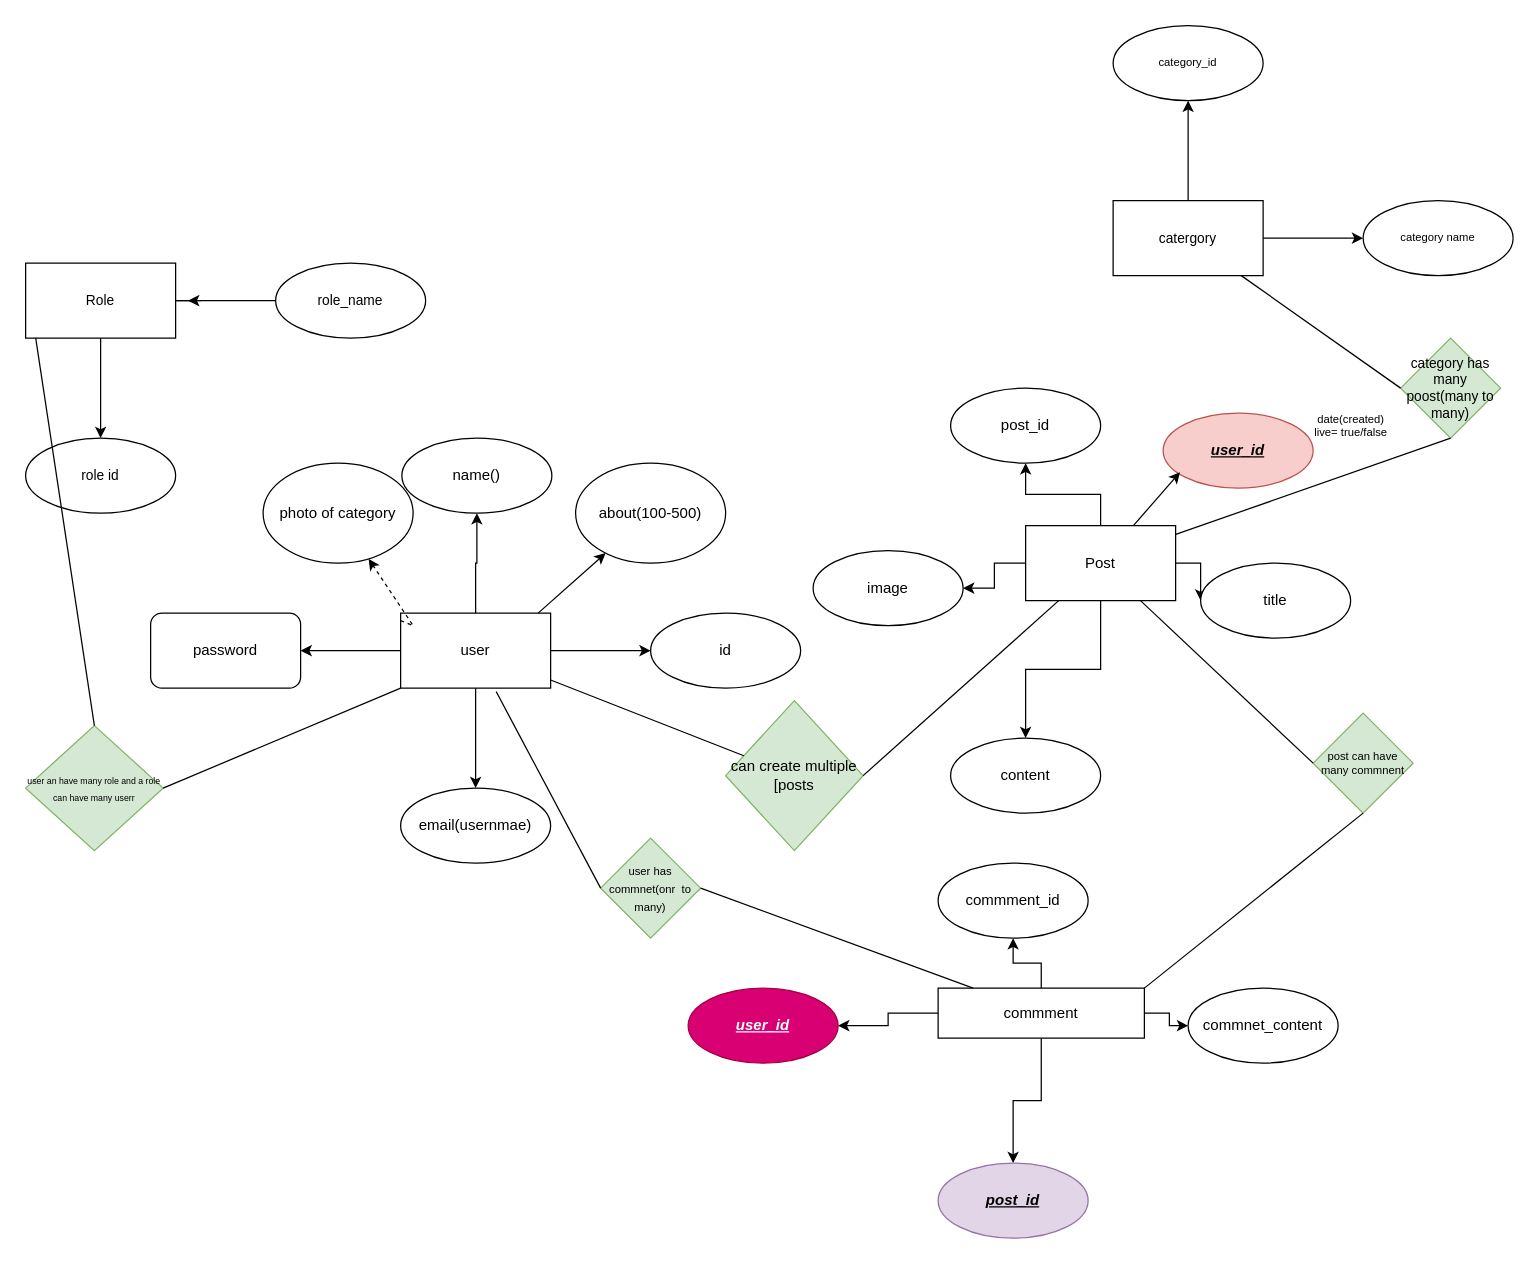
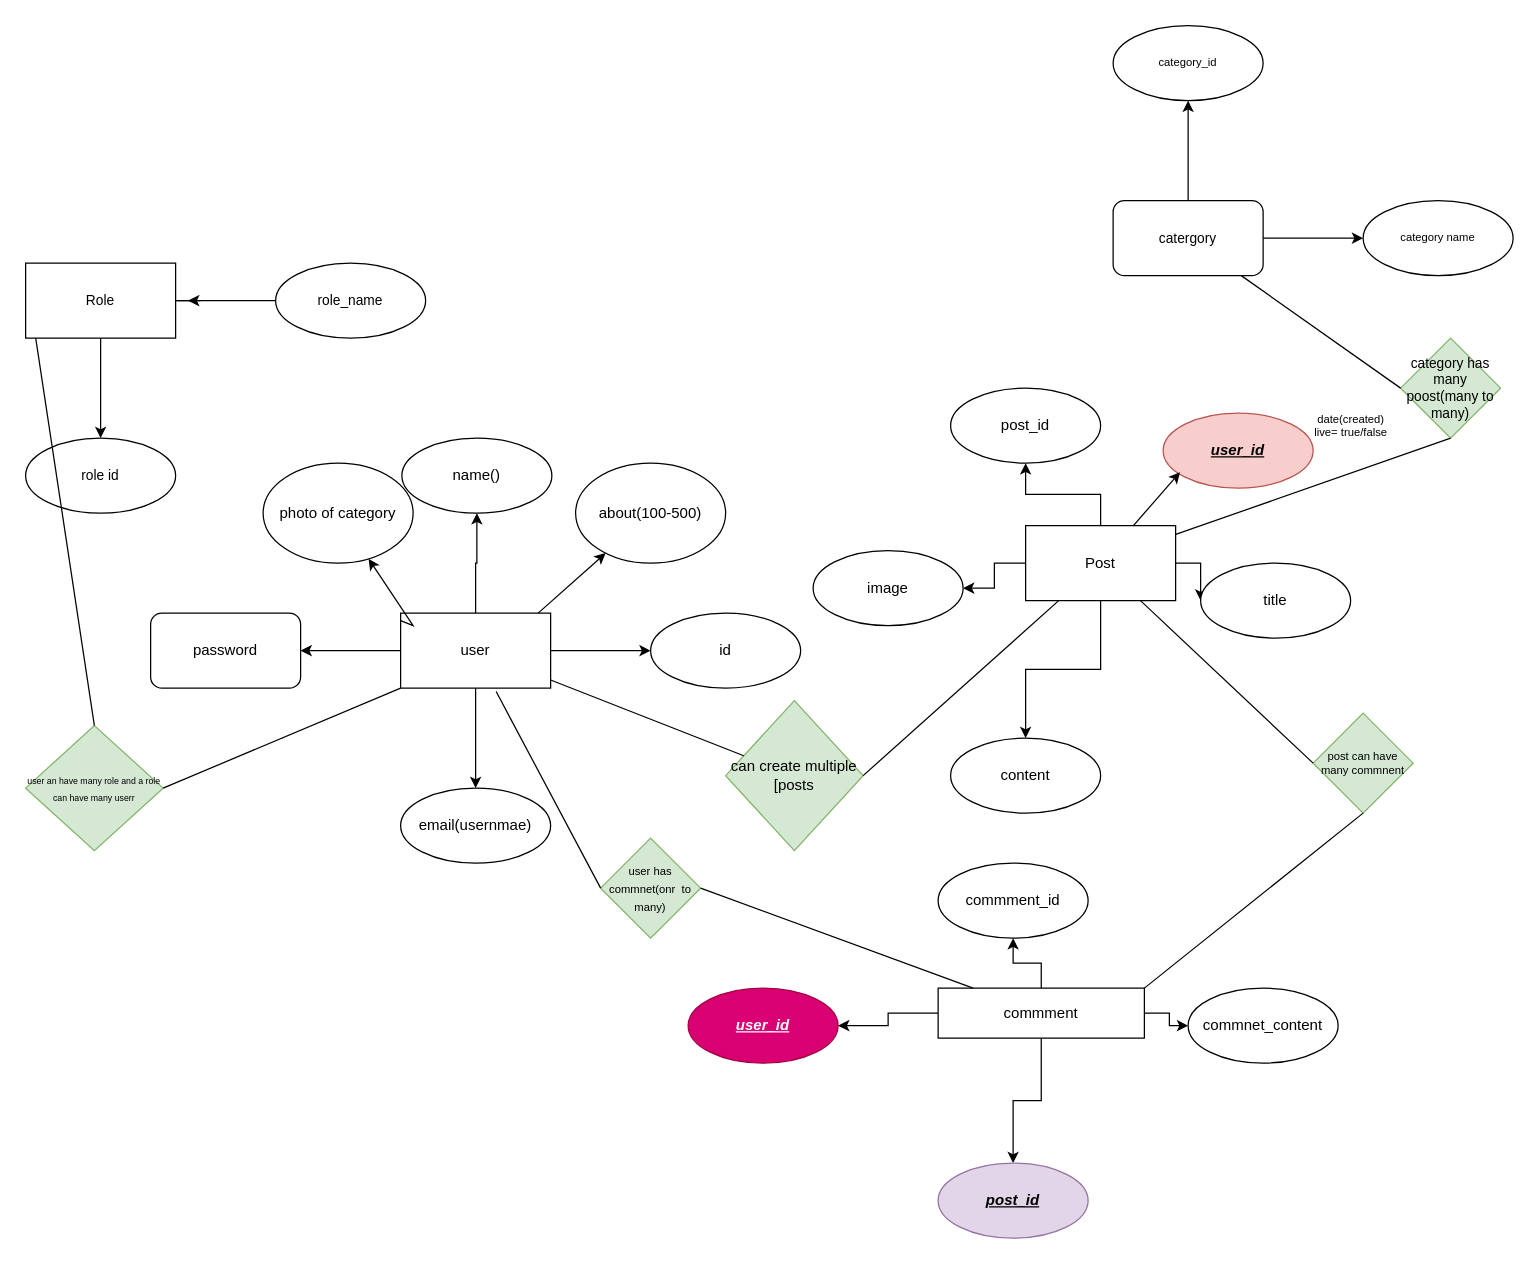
node "catergory": shape rectangle -> rounded rectangle
edge "user" -> "photo of category": style dashed -> solid
